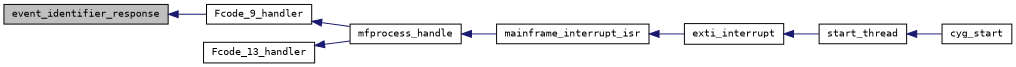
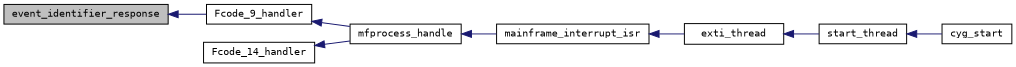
node "exti_interrupt": label "exti_interrupt" -> "exti_thread"
node "Fcode_13_handler": label "Fcode_13_handler" -> "Fcode_14_handler"
